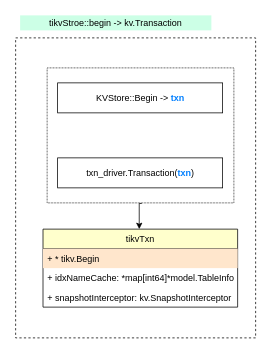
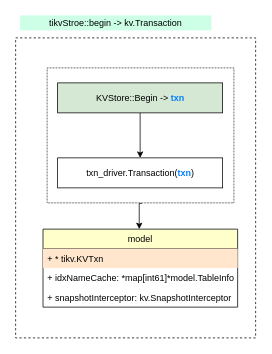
node "KVStore::Begin -> txn": fillcolor #ffffff -> #d5e8d4
edge "KVStore::Begin -> txn" -> "txn_driver.Transaction(txn)": added
node "tikvTxn": label "tikvTxn" -> "model"
node "+ * tikv.Begin": label "+ * tikv.Begin" -> "+ * tikv.KVTxn"
node "+ idxNameCache: *map[int64]*model.TableInfo": label "+ idxNameCache: *map[int64]*model.TableInfo" -> "+ idxNameCache: *map[int61]*model.TableInfo"
